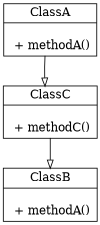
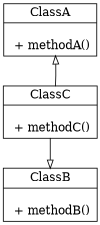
edge "ClassA" -> "ClassC": reversed
node "ClassB": text "+ methodA()" -> "+ methodB()"
